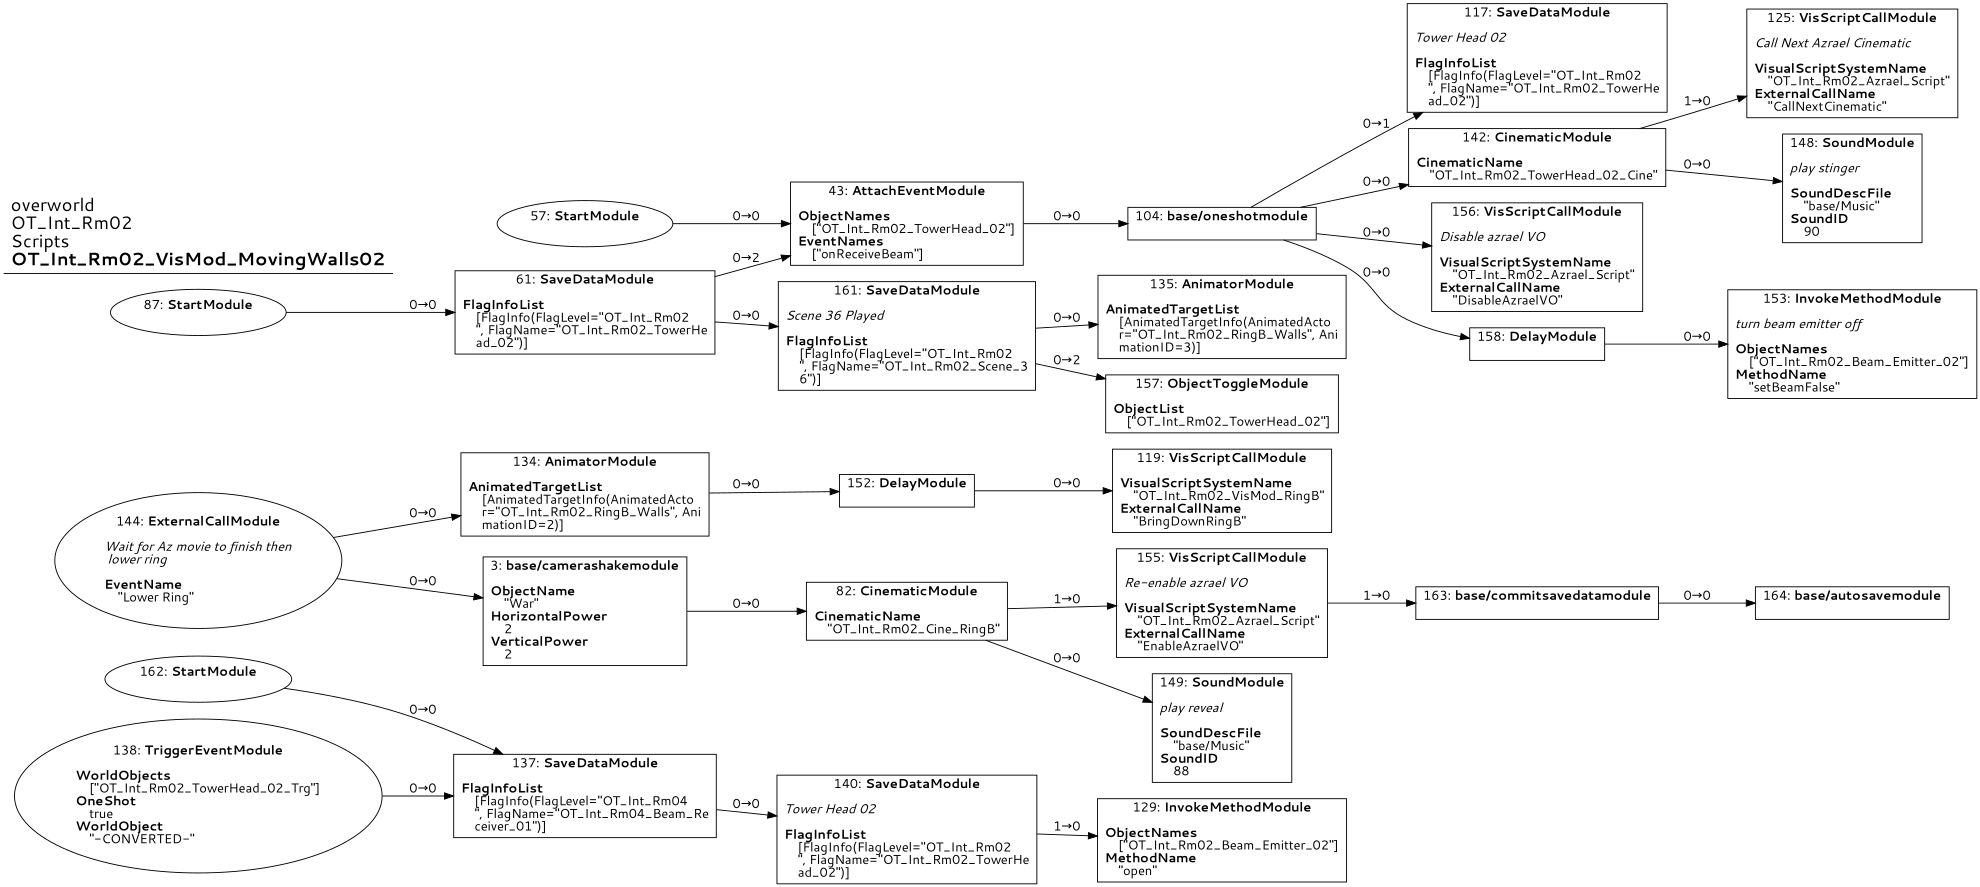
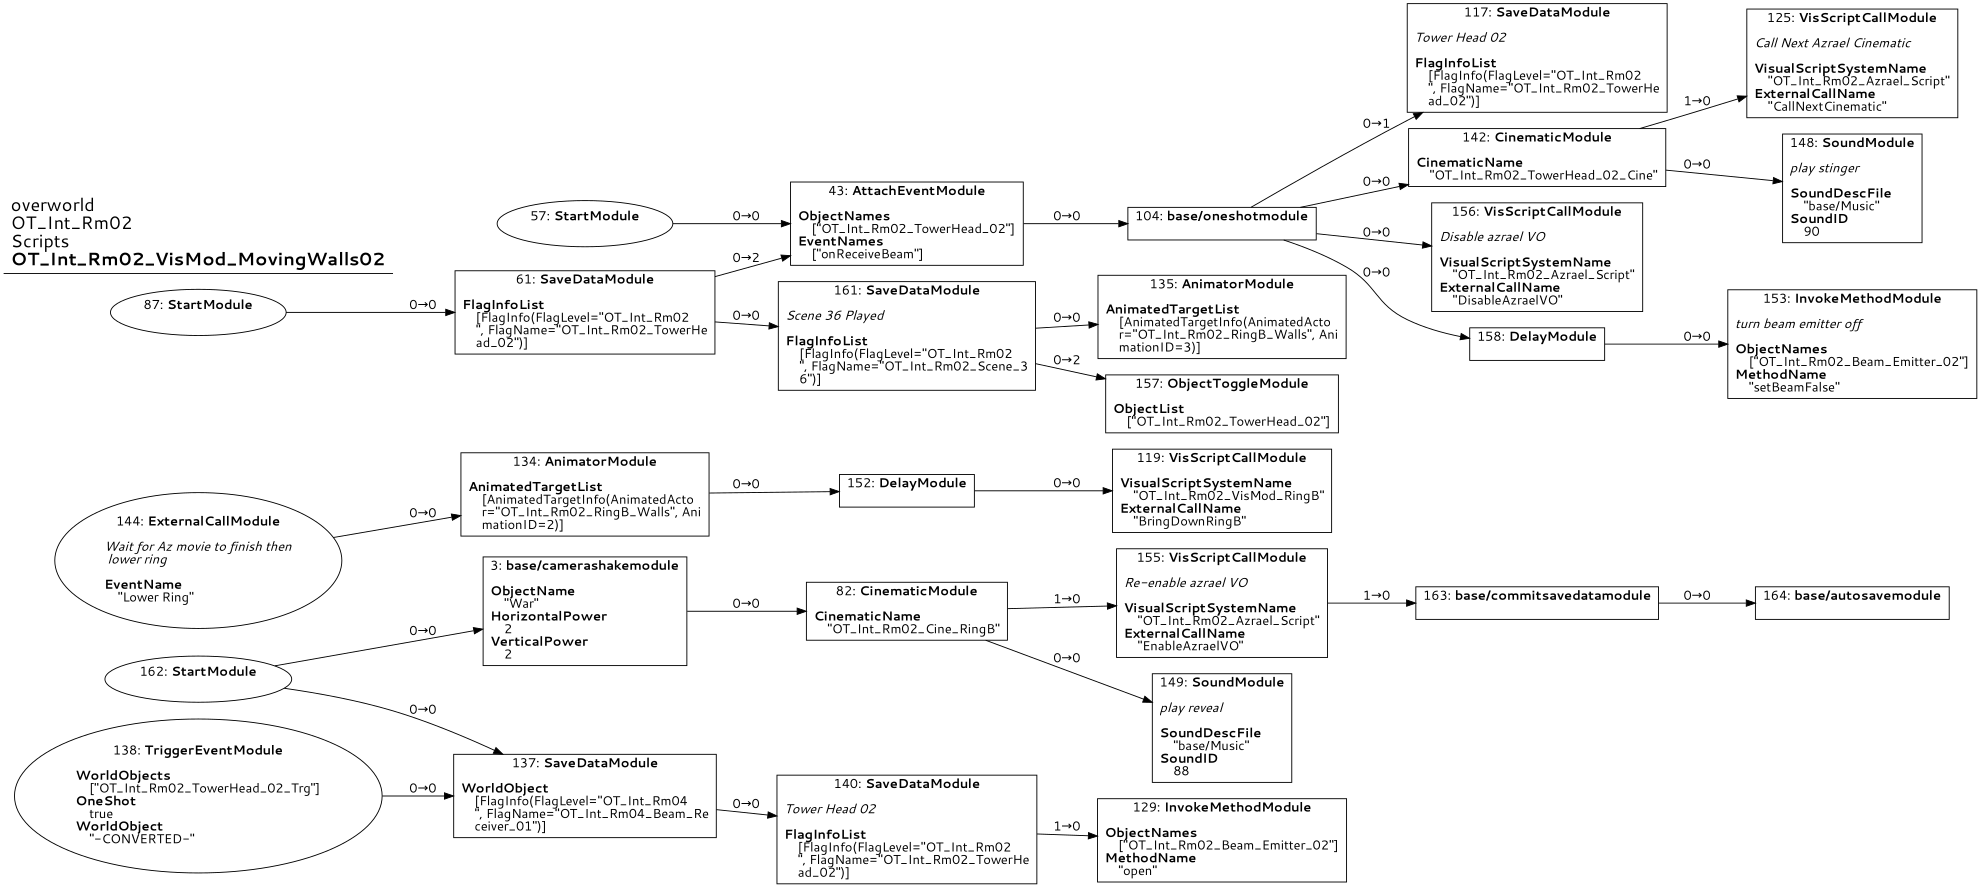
edge "144:" -> "3:": now "162:" -> "3:"
node "137:": text "FlagInfoList" -> "WorldObject"
